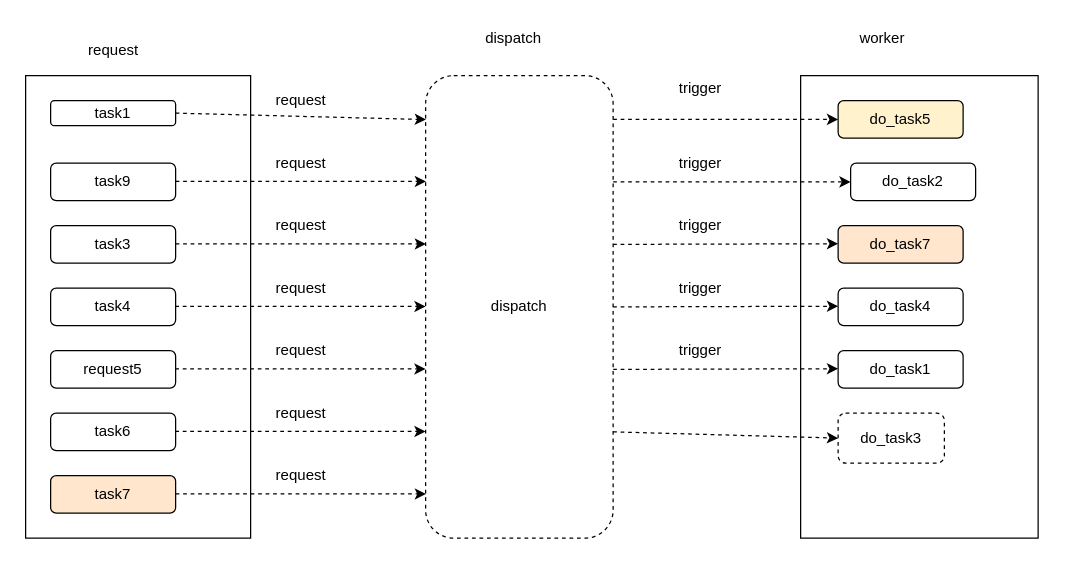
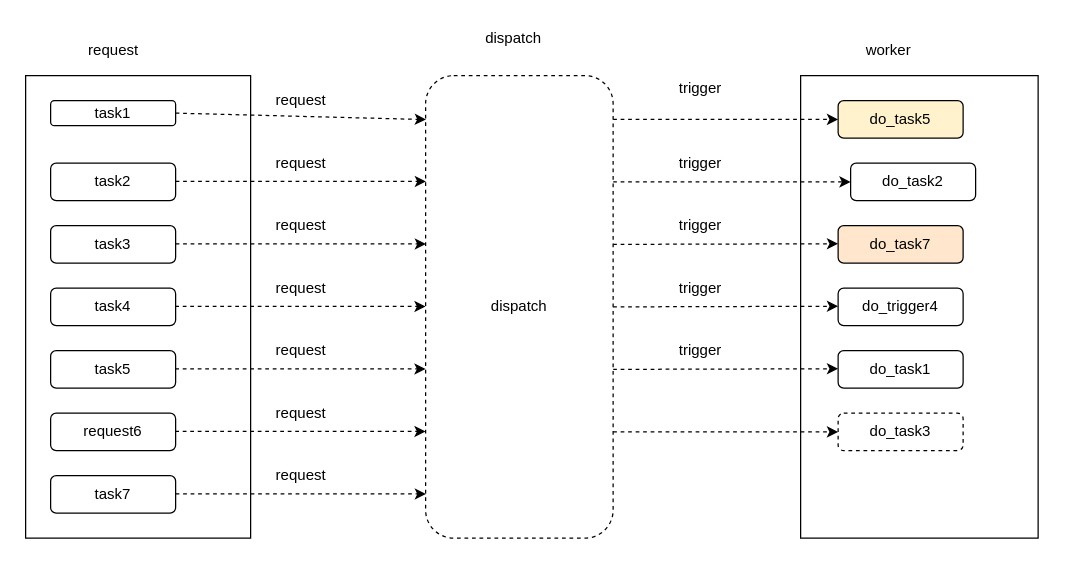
node "worker": moved (882, 38) -> (888, 51)
node "task9": label "task9" -> "task2"
node "do_task4": label "do_task4" -> "do_trigger4"
node "request5": label "request5" -> "task5"
node "task6": label "task6" -> "request6"
node "do_task3": size 106x50 -> 125x38
node "task7": fillcolor #ffe6cc -> #ffffff
